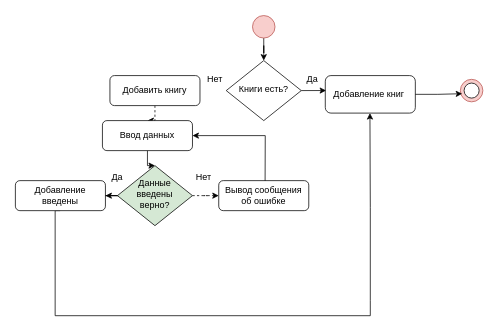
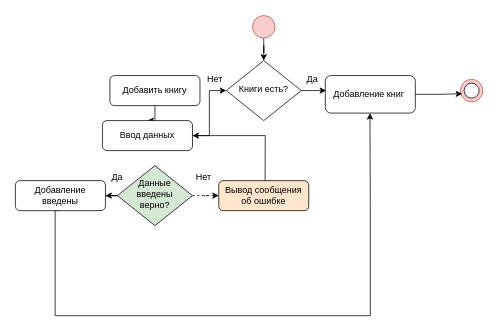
edge "Добавить книгу" -> "Ввод данных": style dashed -> solid
edge "Ввод данных" -> "Данные введены верно?": now "Ввод данных" -> "Книги есть?"
node "Вывод сообщения об ошибке": fillcolor #ffffff -> #ffe6cc
